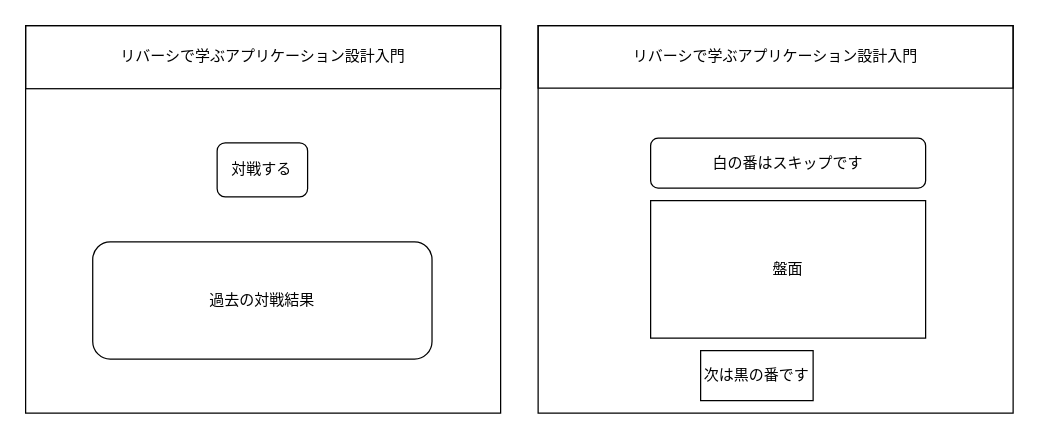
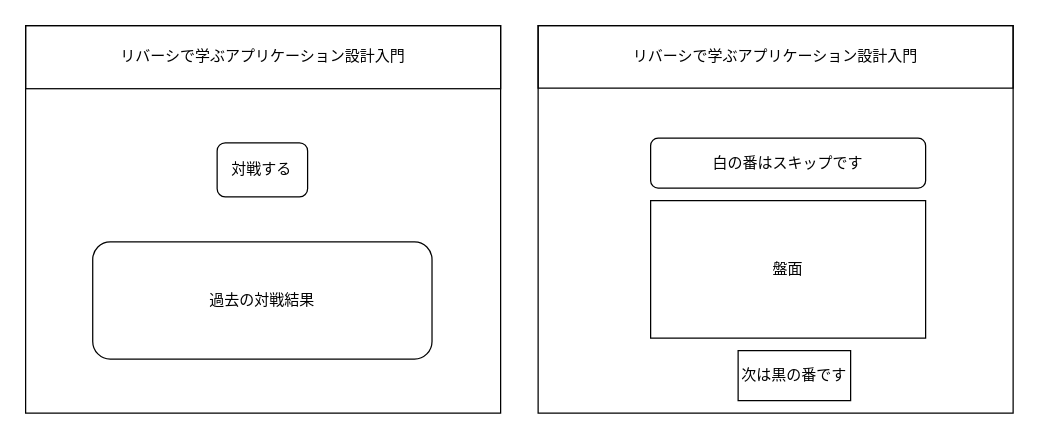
node "次は黒の番です": moved (757, 376) -> (794, 376)
